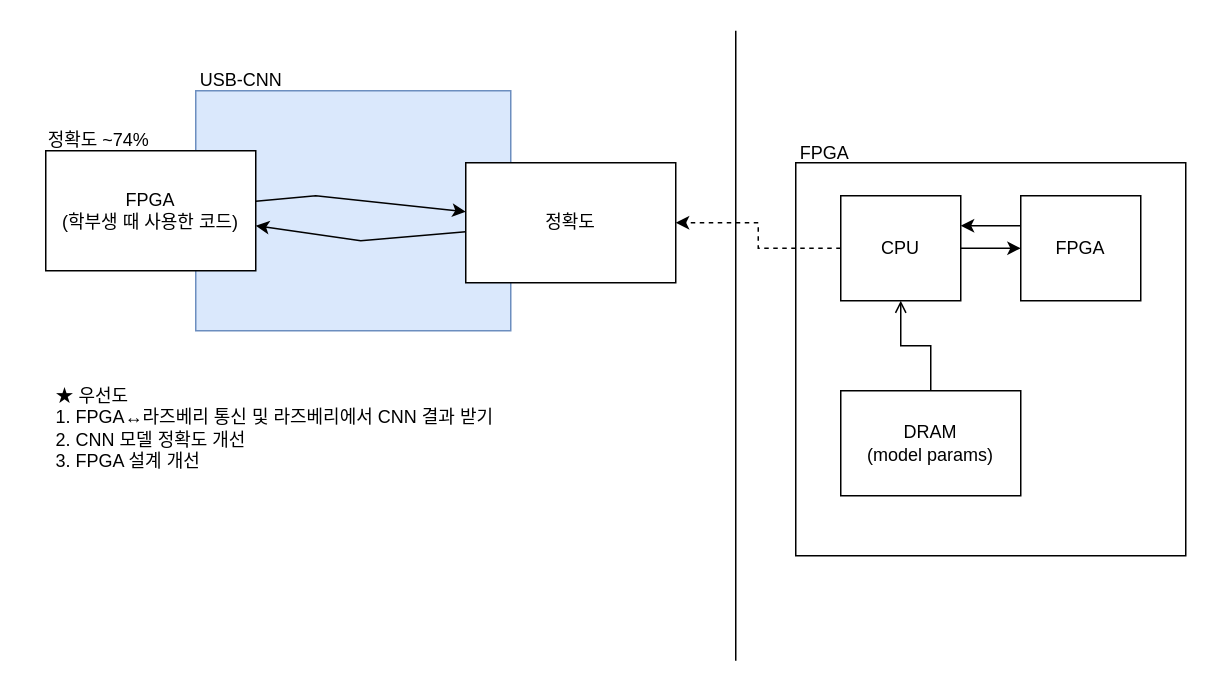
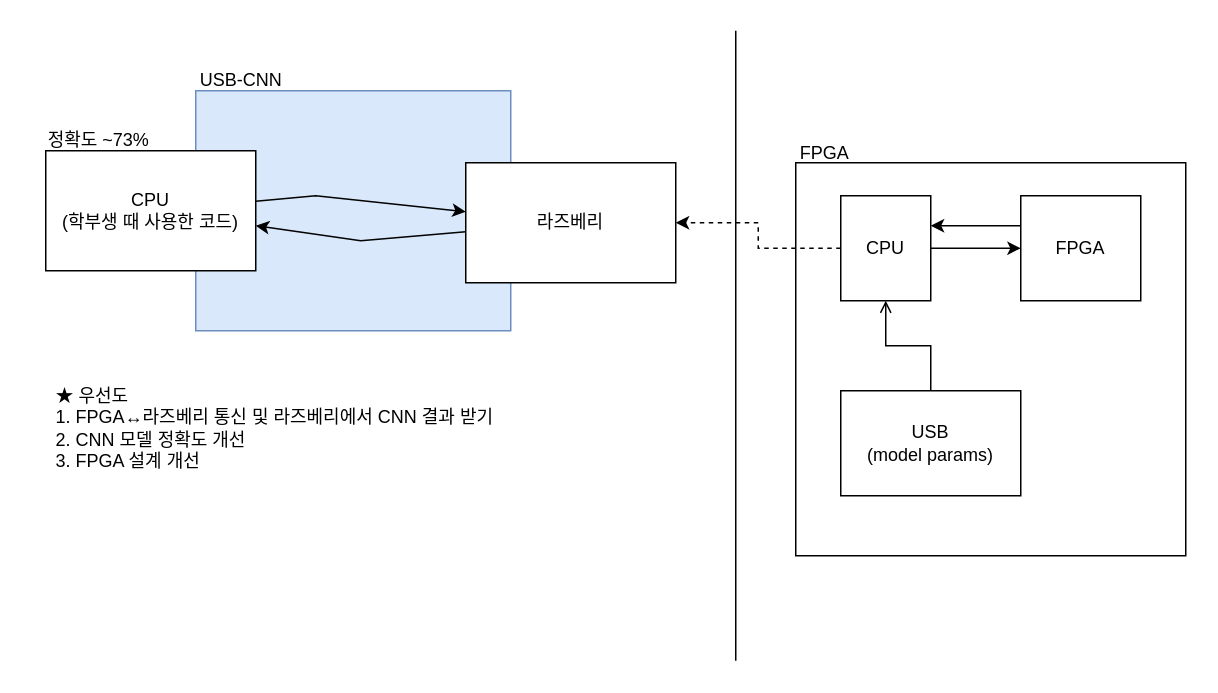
node "정확도 ~74%": label "정확도 ~74%" -> "정확도 ~73%"
node "FPGA (학부생 때 사용한 코드)": label "FPGA (학부생 때 사용한 코드)" -> "CPU (학부생 때 사용한 코드)"
node "정확도": label "정확도" -> "라즈베리"
node "CPU": size 120x105 -> 90x105
node "DRAM (model params)": label "DRAM (model params)" -> "USB (model params)"
